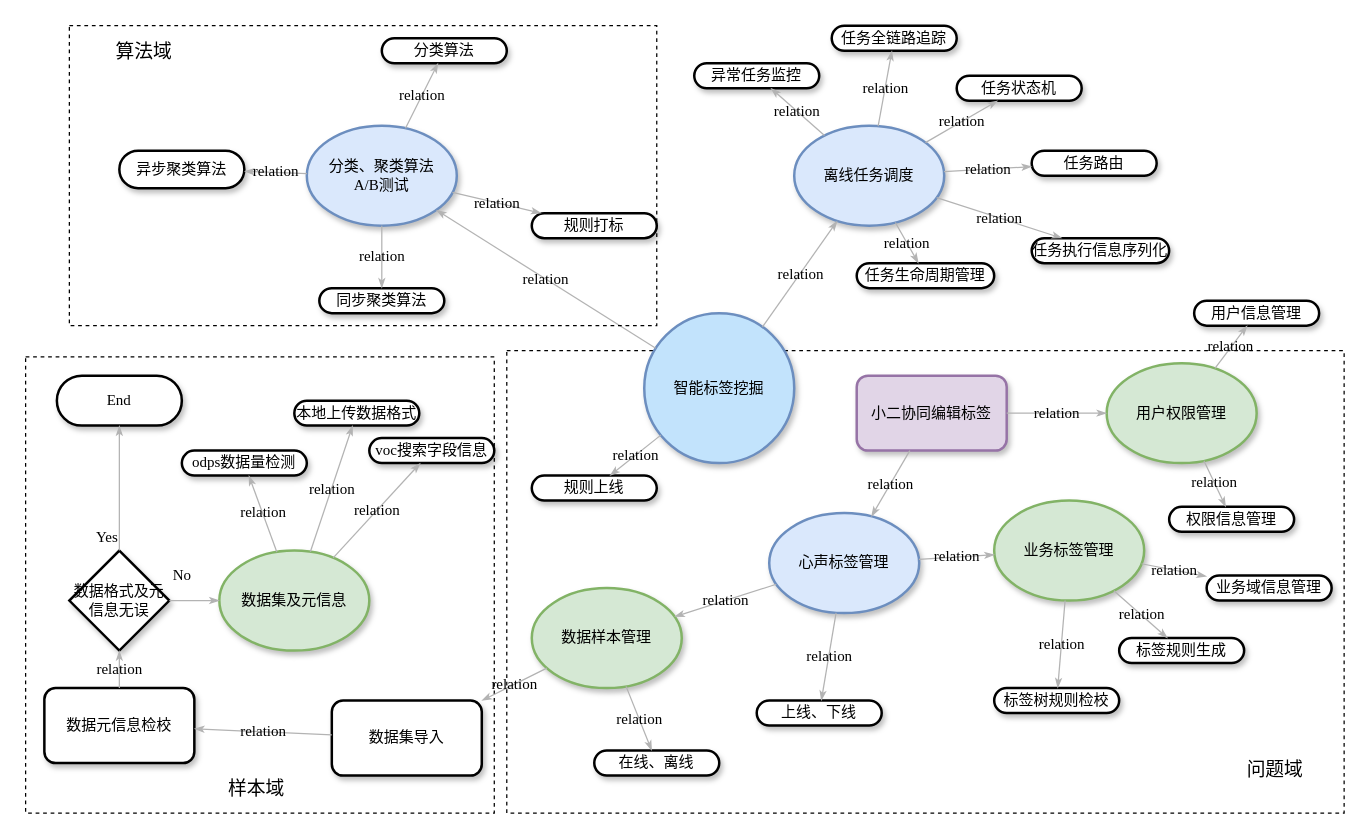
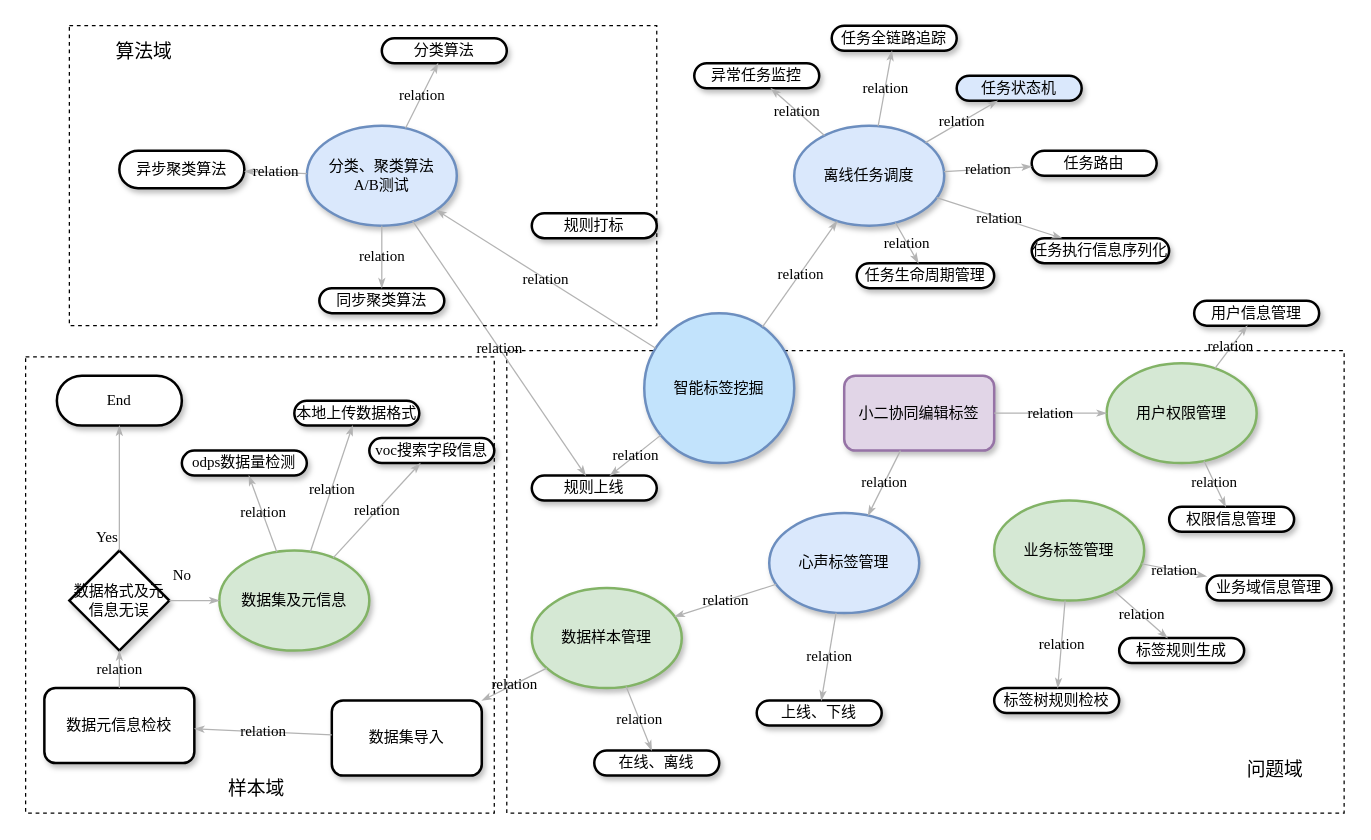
node "任务状态机": fillcolor #ffffff -> #dae8fc
edge "分类、聚类算法 A/B测试" -> "规则打标": now "分类、聚类算法 A/B测试" -> "规则上线"
node "小二协同编辑标签": moved (932, 413) -> (919, 413)
edge "心声标签管理" -> "业务标签管理": removed, label "relation"
